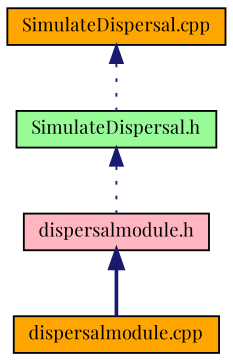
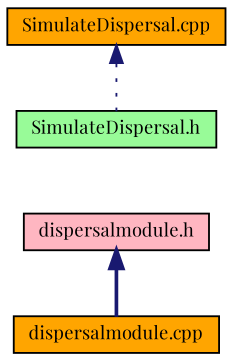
edge "dispersalmodule.h" -> "SimulateDispersal.h": removed
